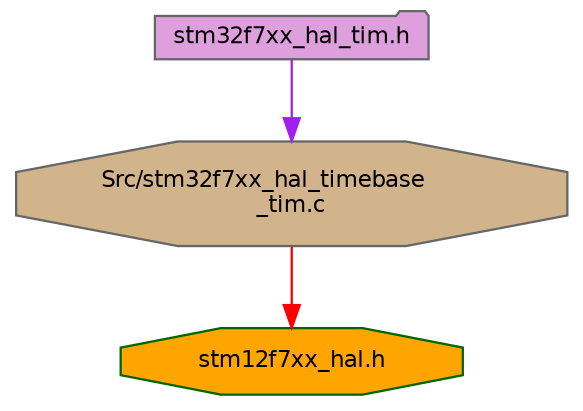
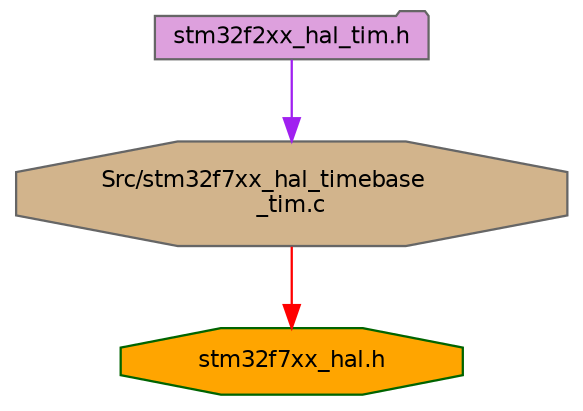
node "stm32f7xx_hal_tim.h": label "stm32f7xx_hal_tim.h" -> "stm32f2xx_hal_tim.h"
node "stm12f7xx_hal.h": label "stm12f7xx_hal.h" -> "stm32f7xx_hal.h"
